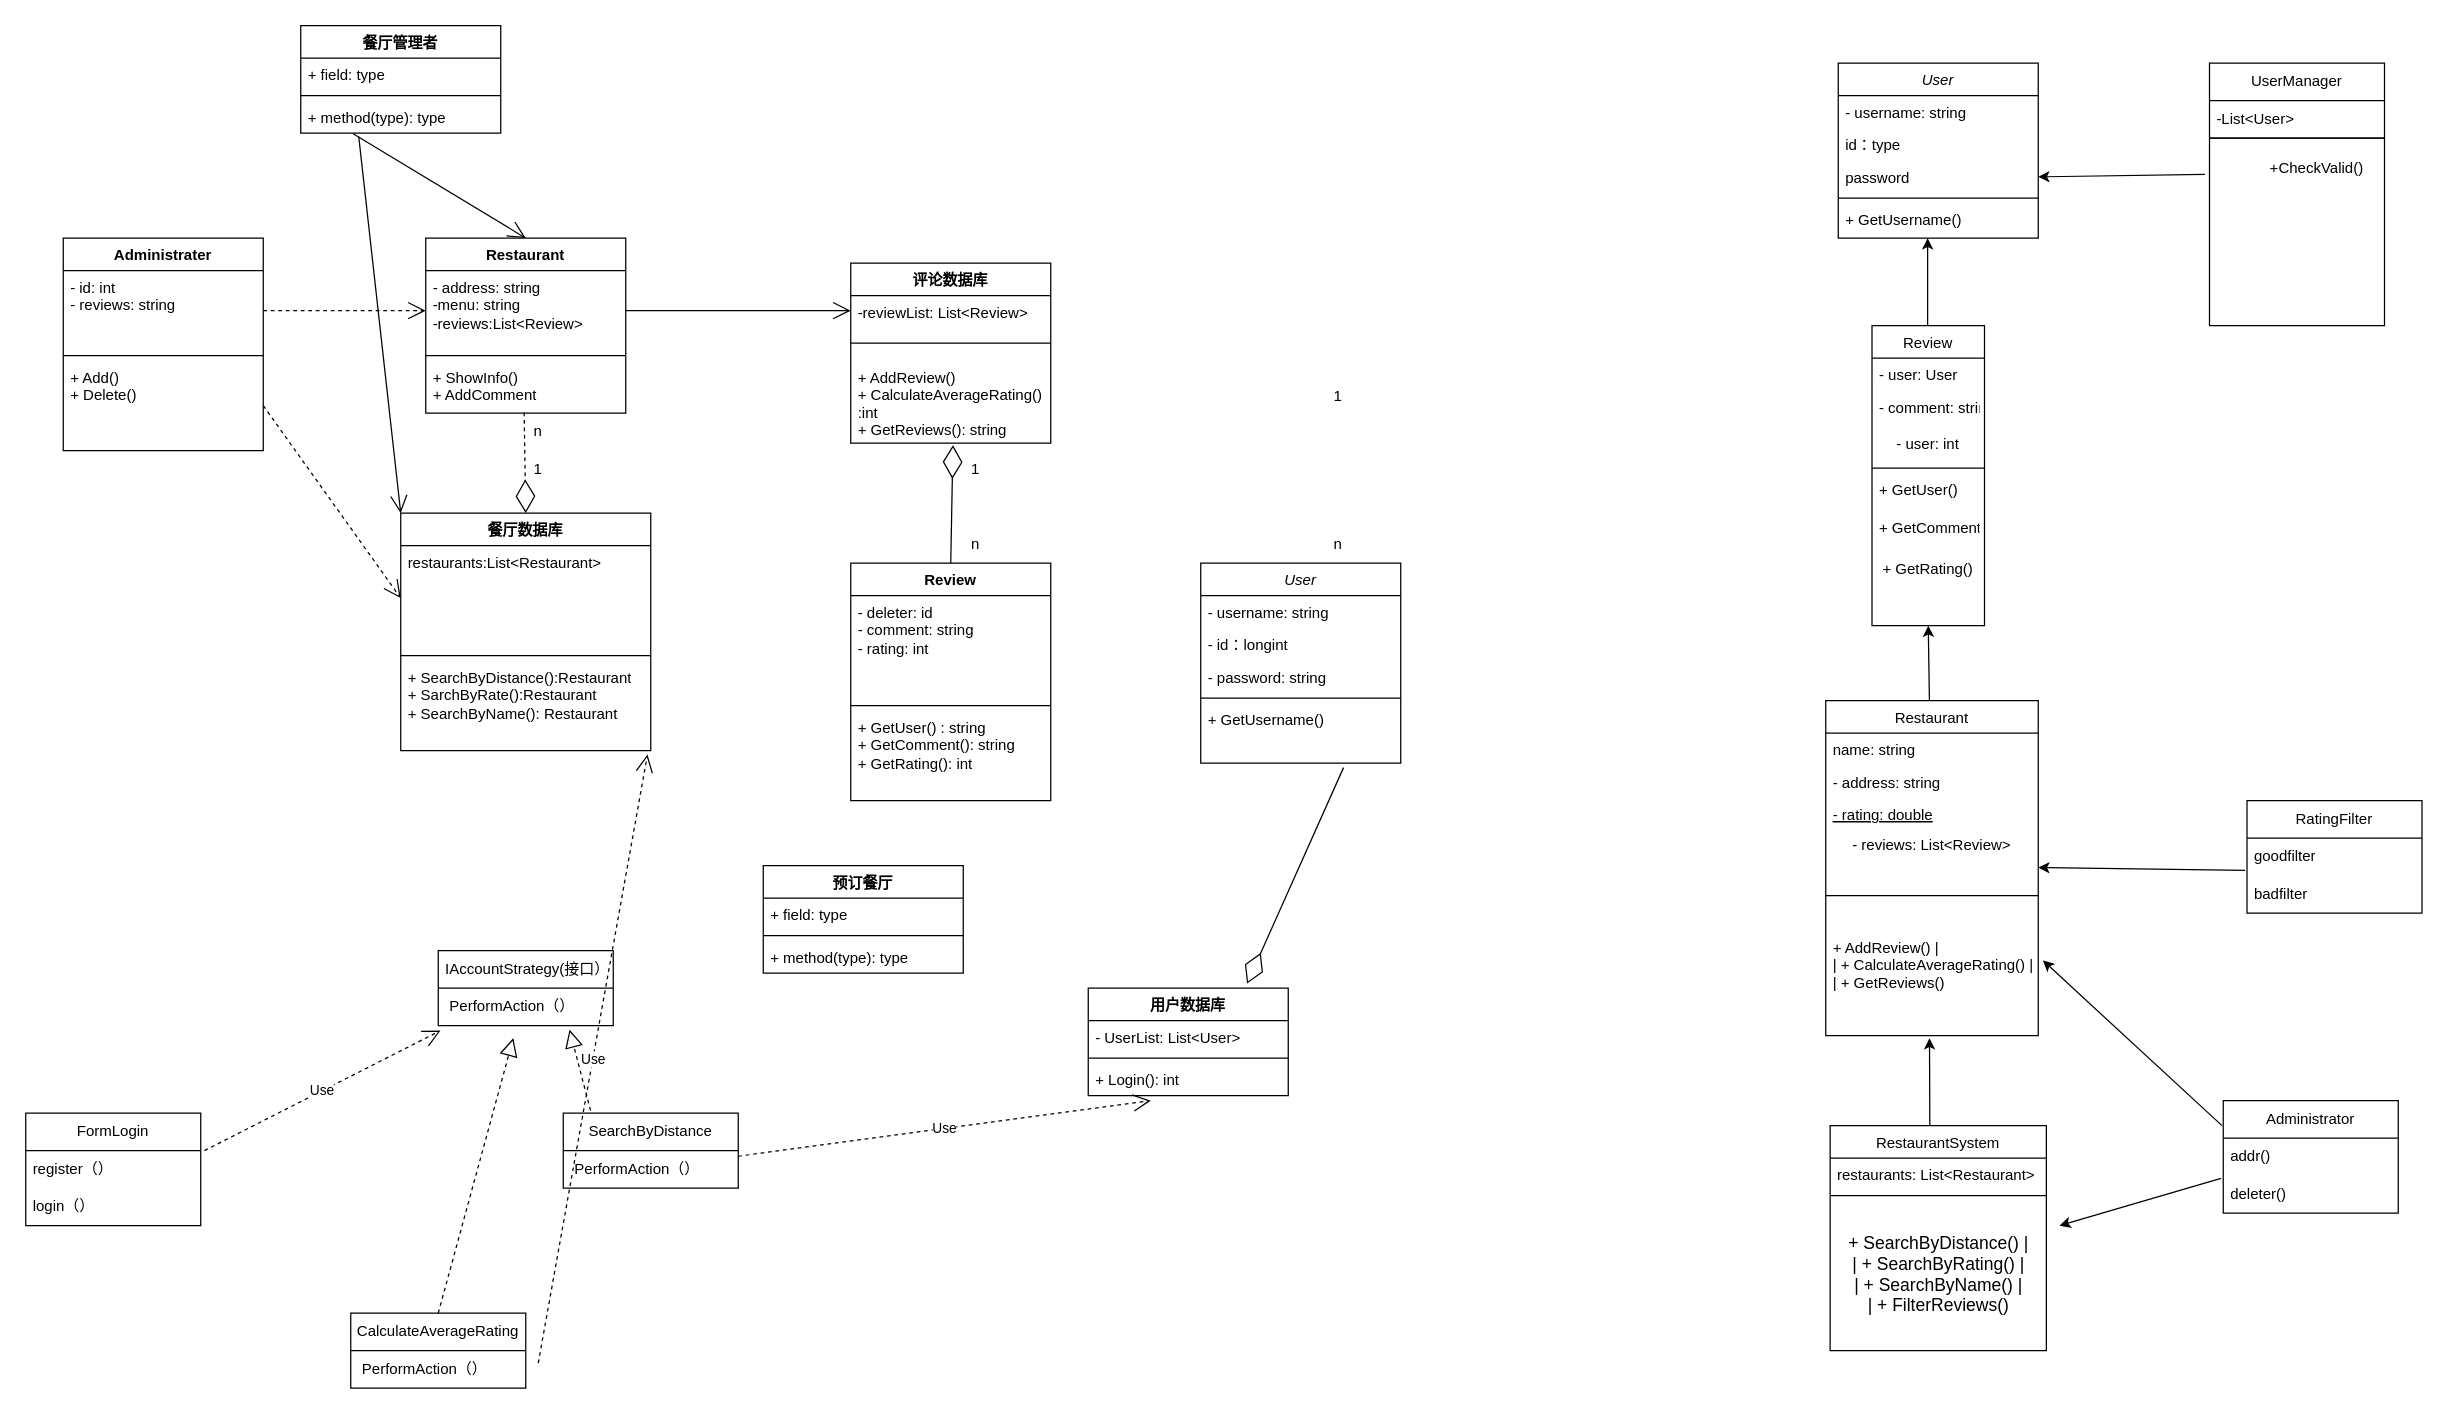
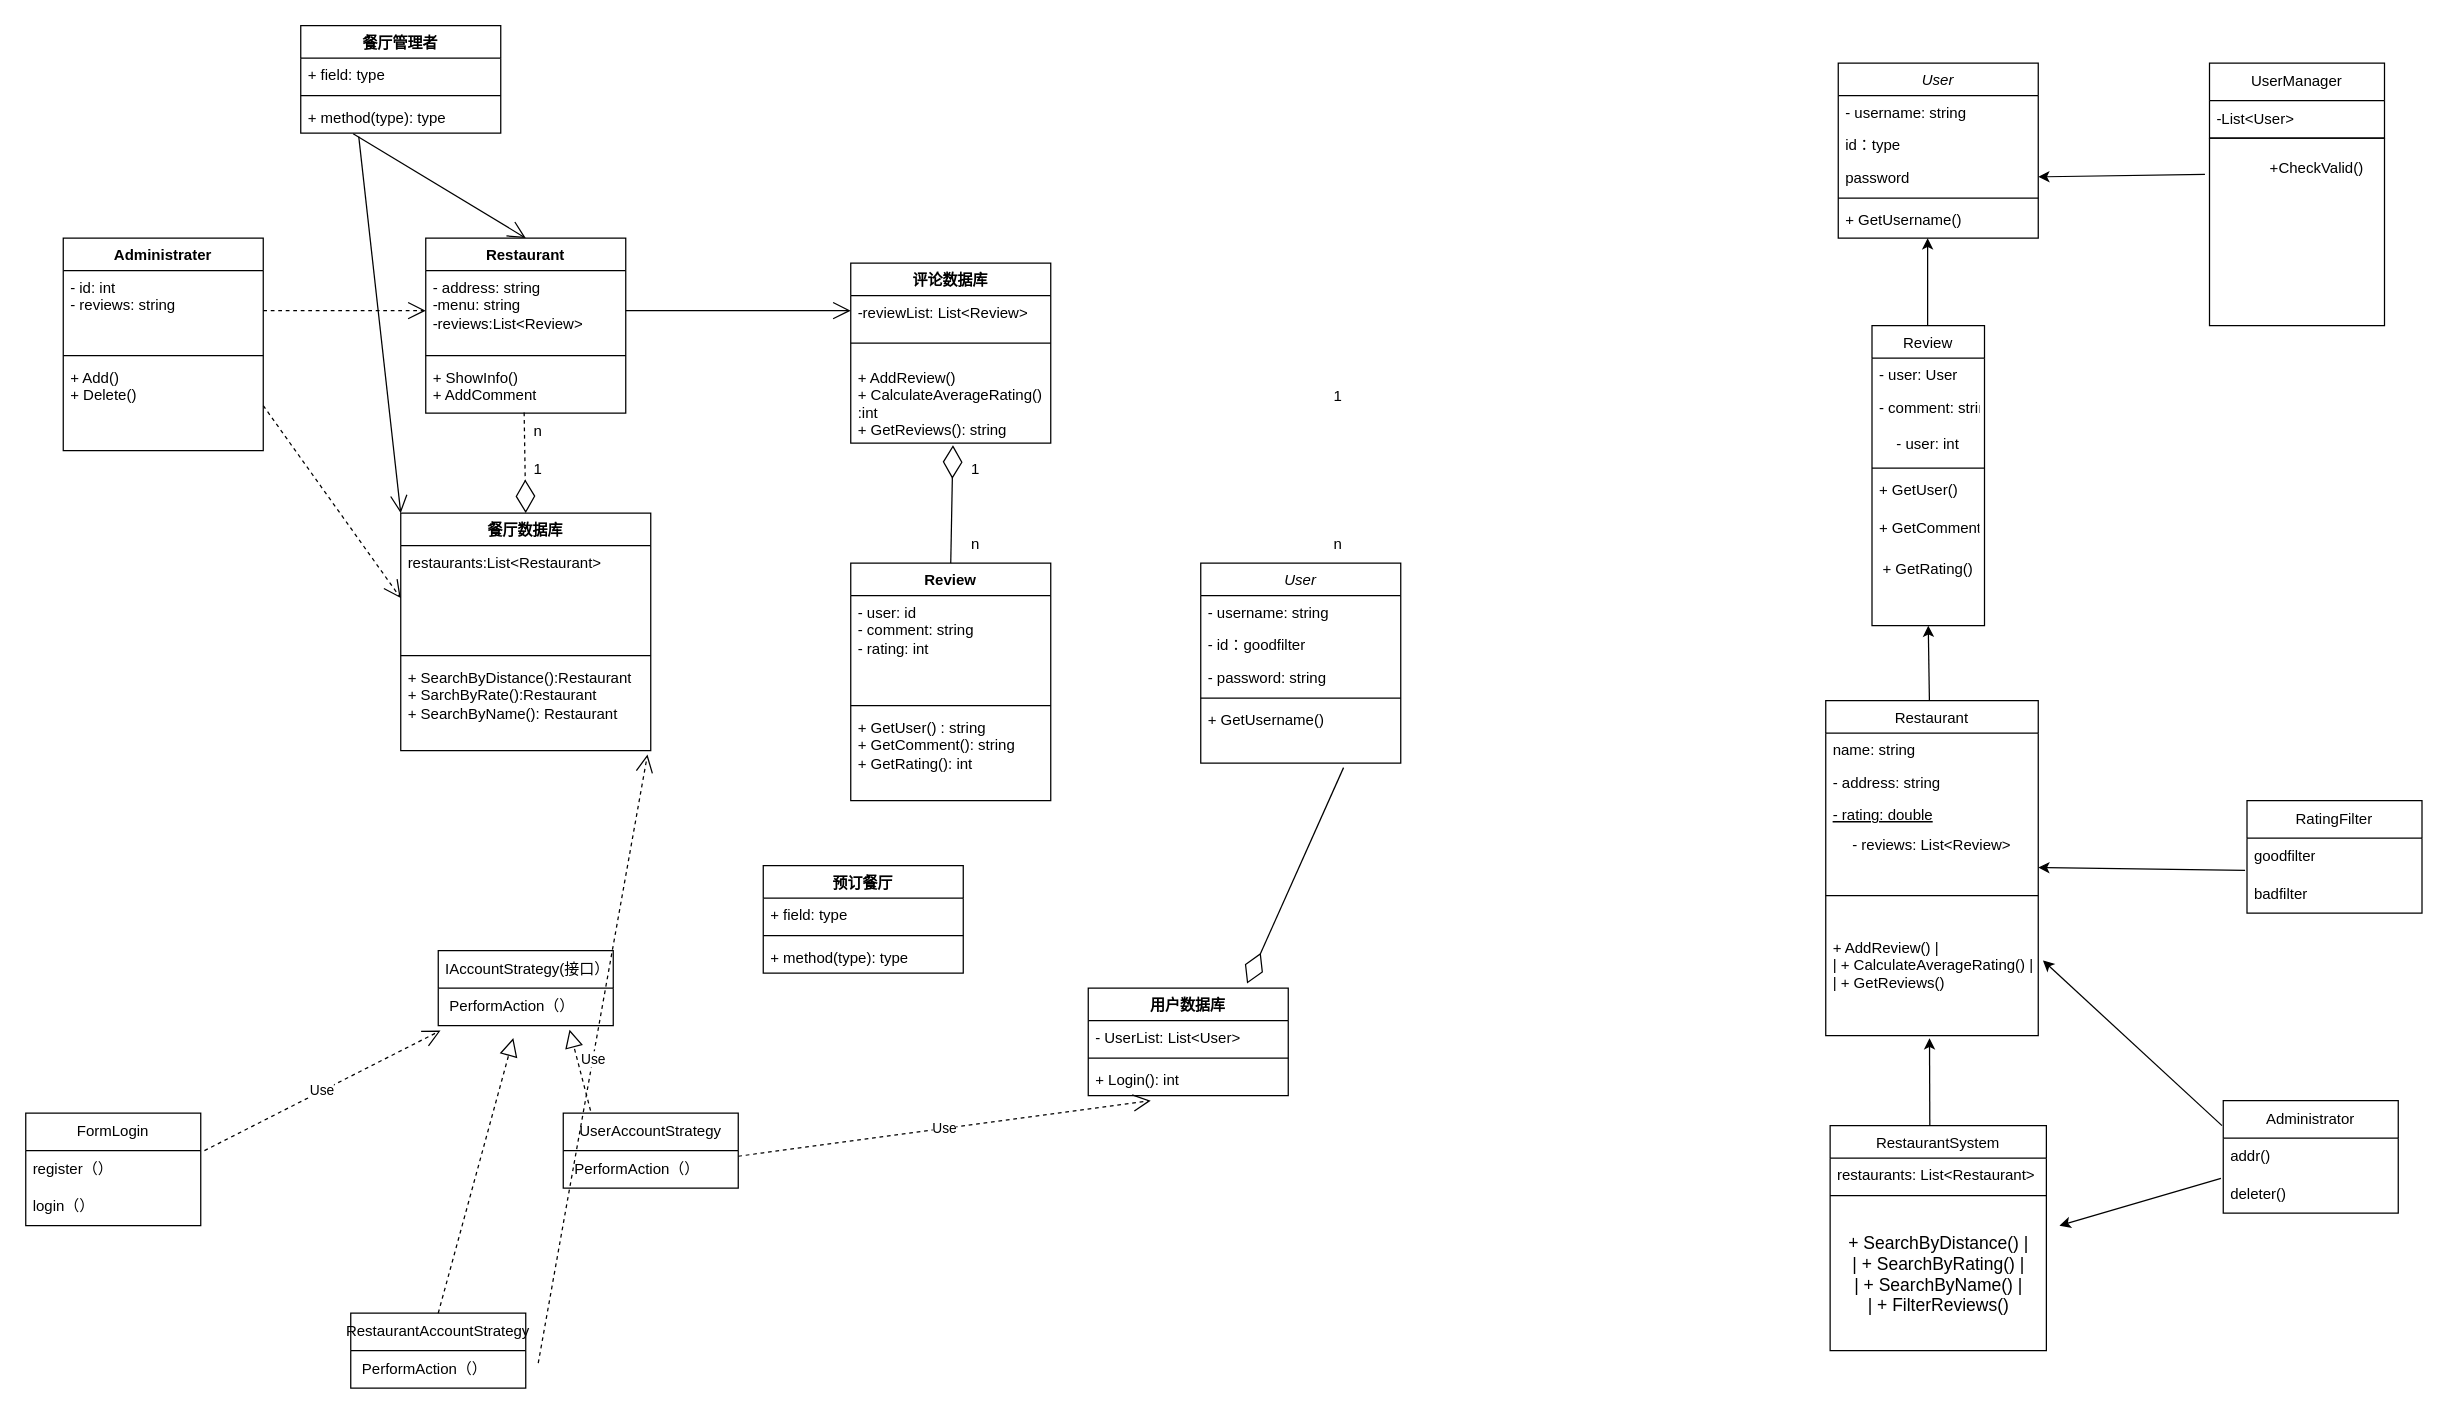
node "- deleter: id - comment: string - rating: int": label "- deleter: id - comment: string - rating: int" -> "- user: id - comment: string - rating: int"
node "- id：longint": label "- id：longint" -> "- id：goodfilter"
node "SearchByDistance": label "SearchByDistance" -> "UserAccountStrategy"
node "CalculateAverageRating": label "CalculateAverageRating" -> "RestaurantAccountStrategy"
